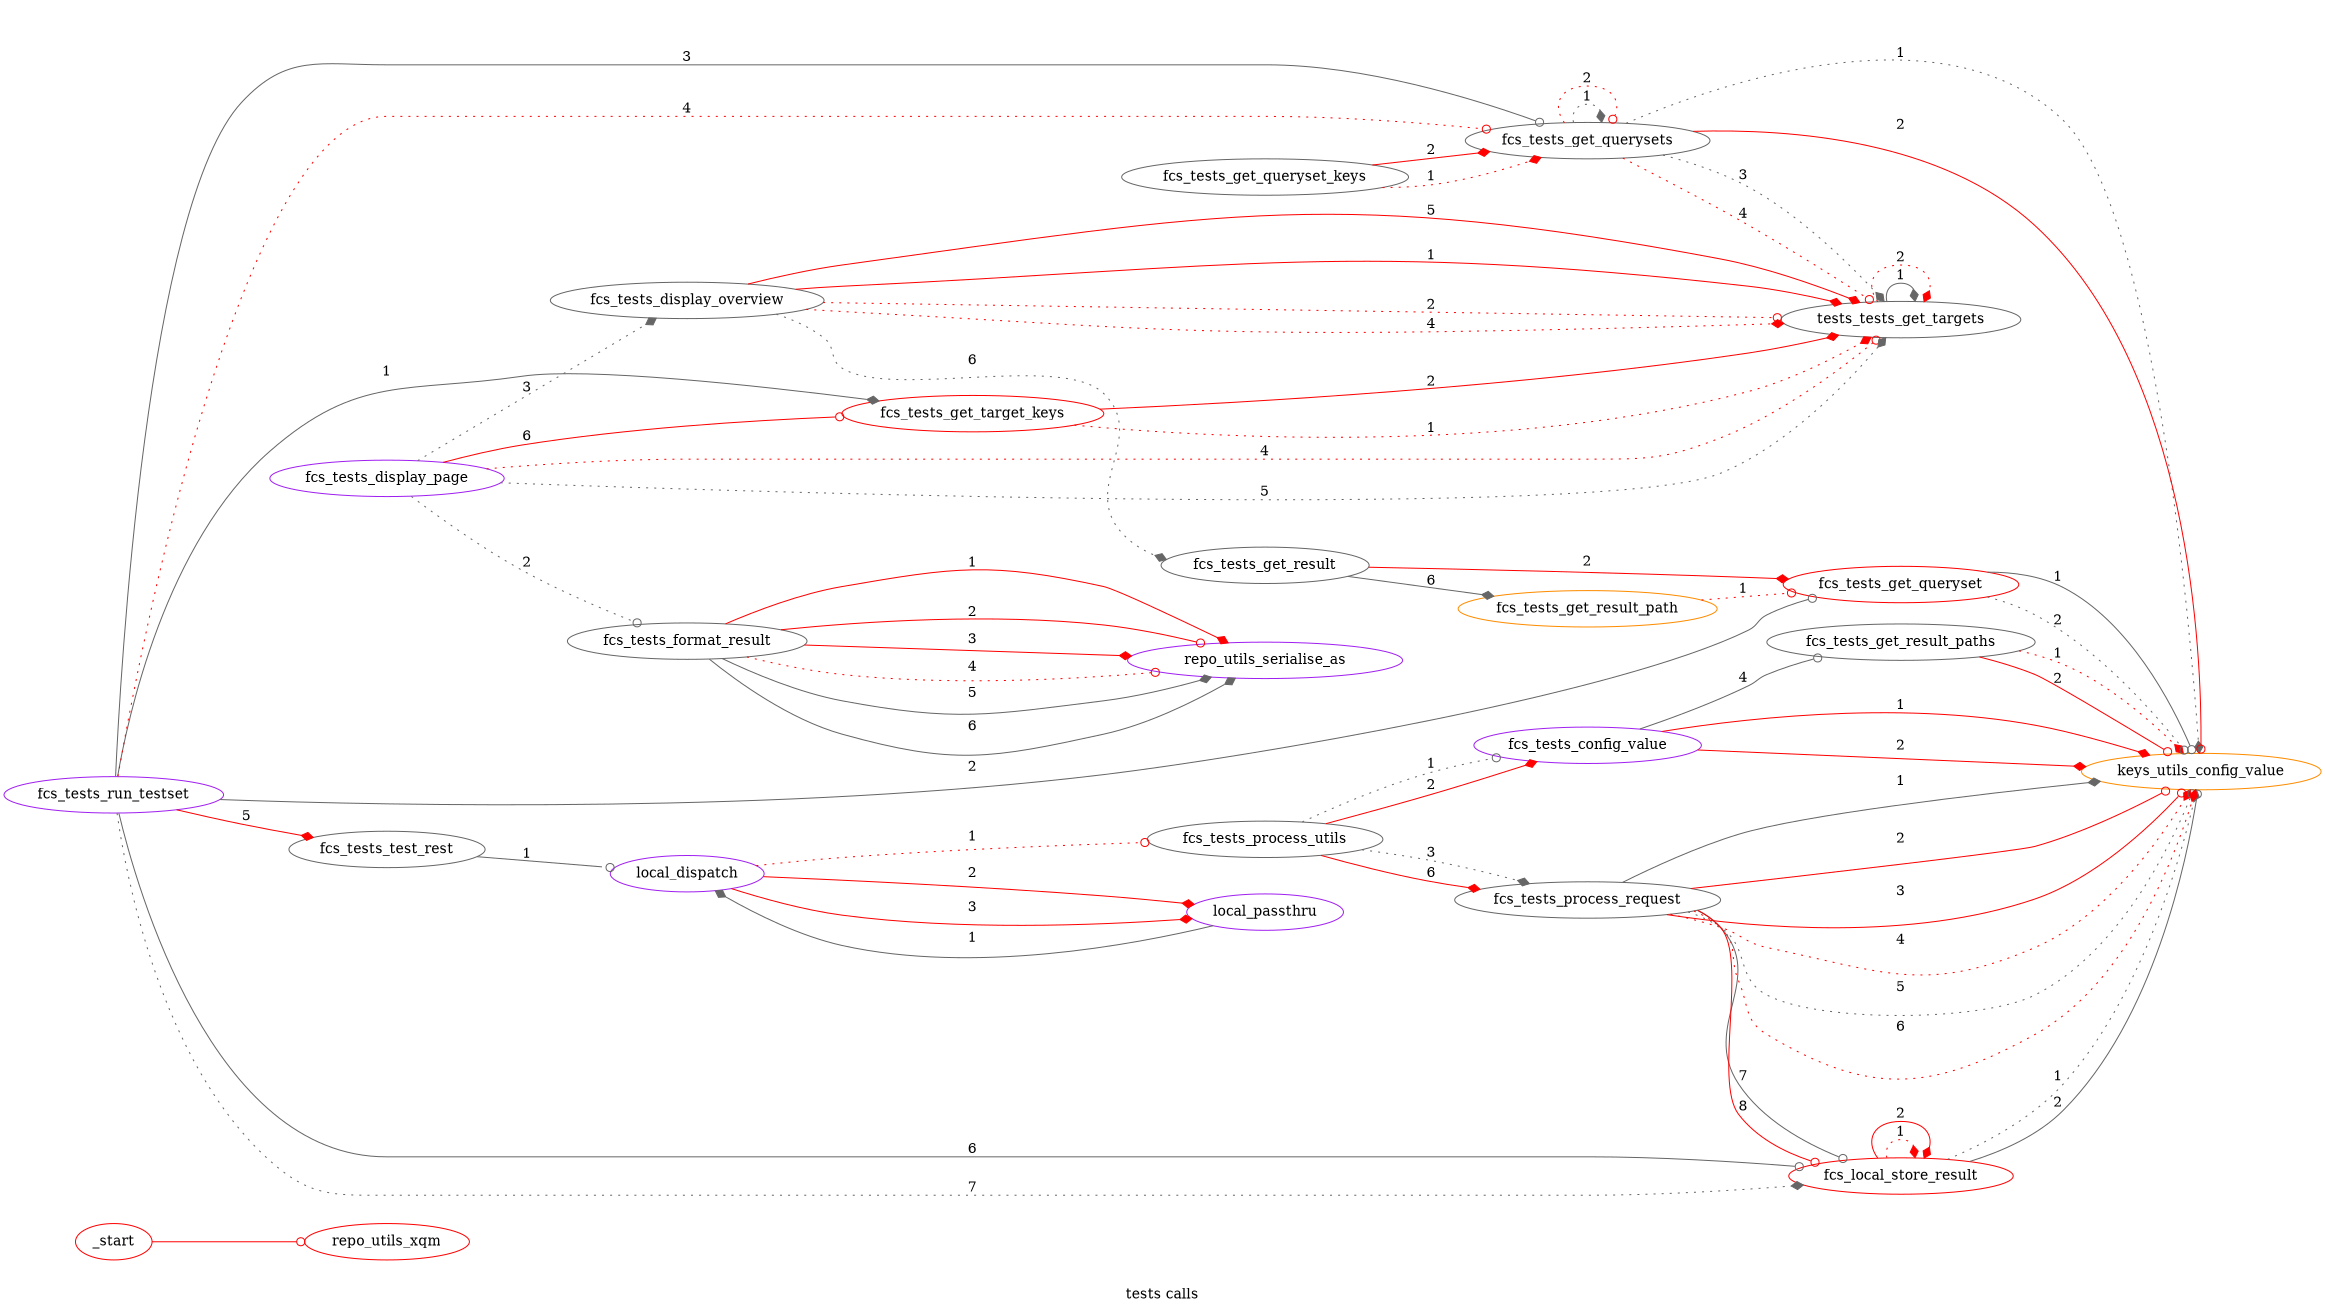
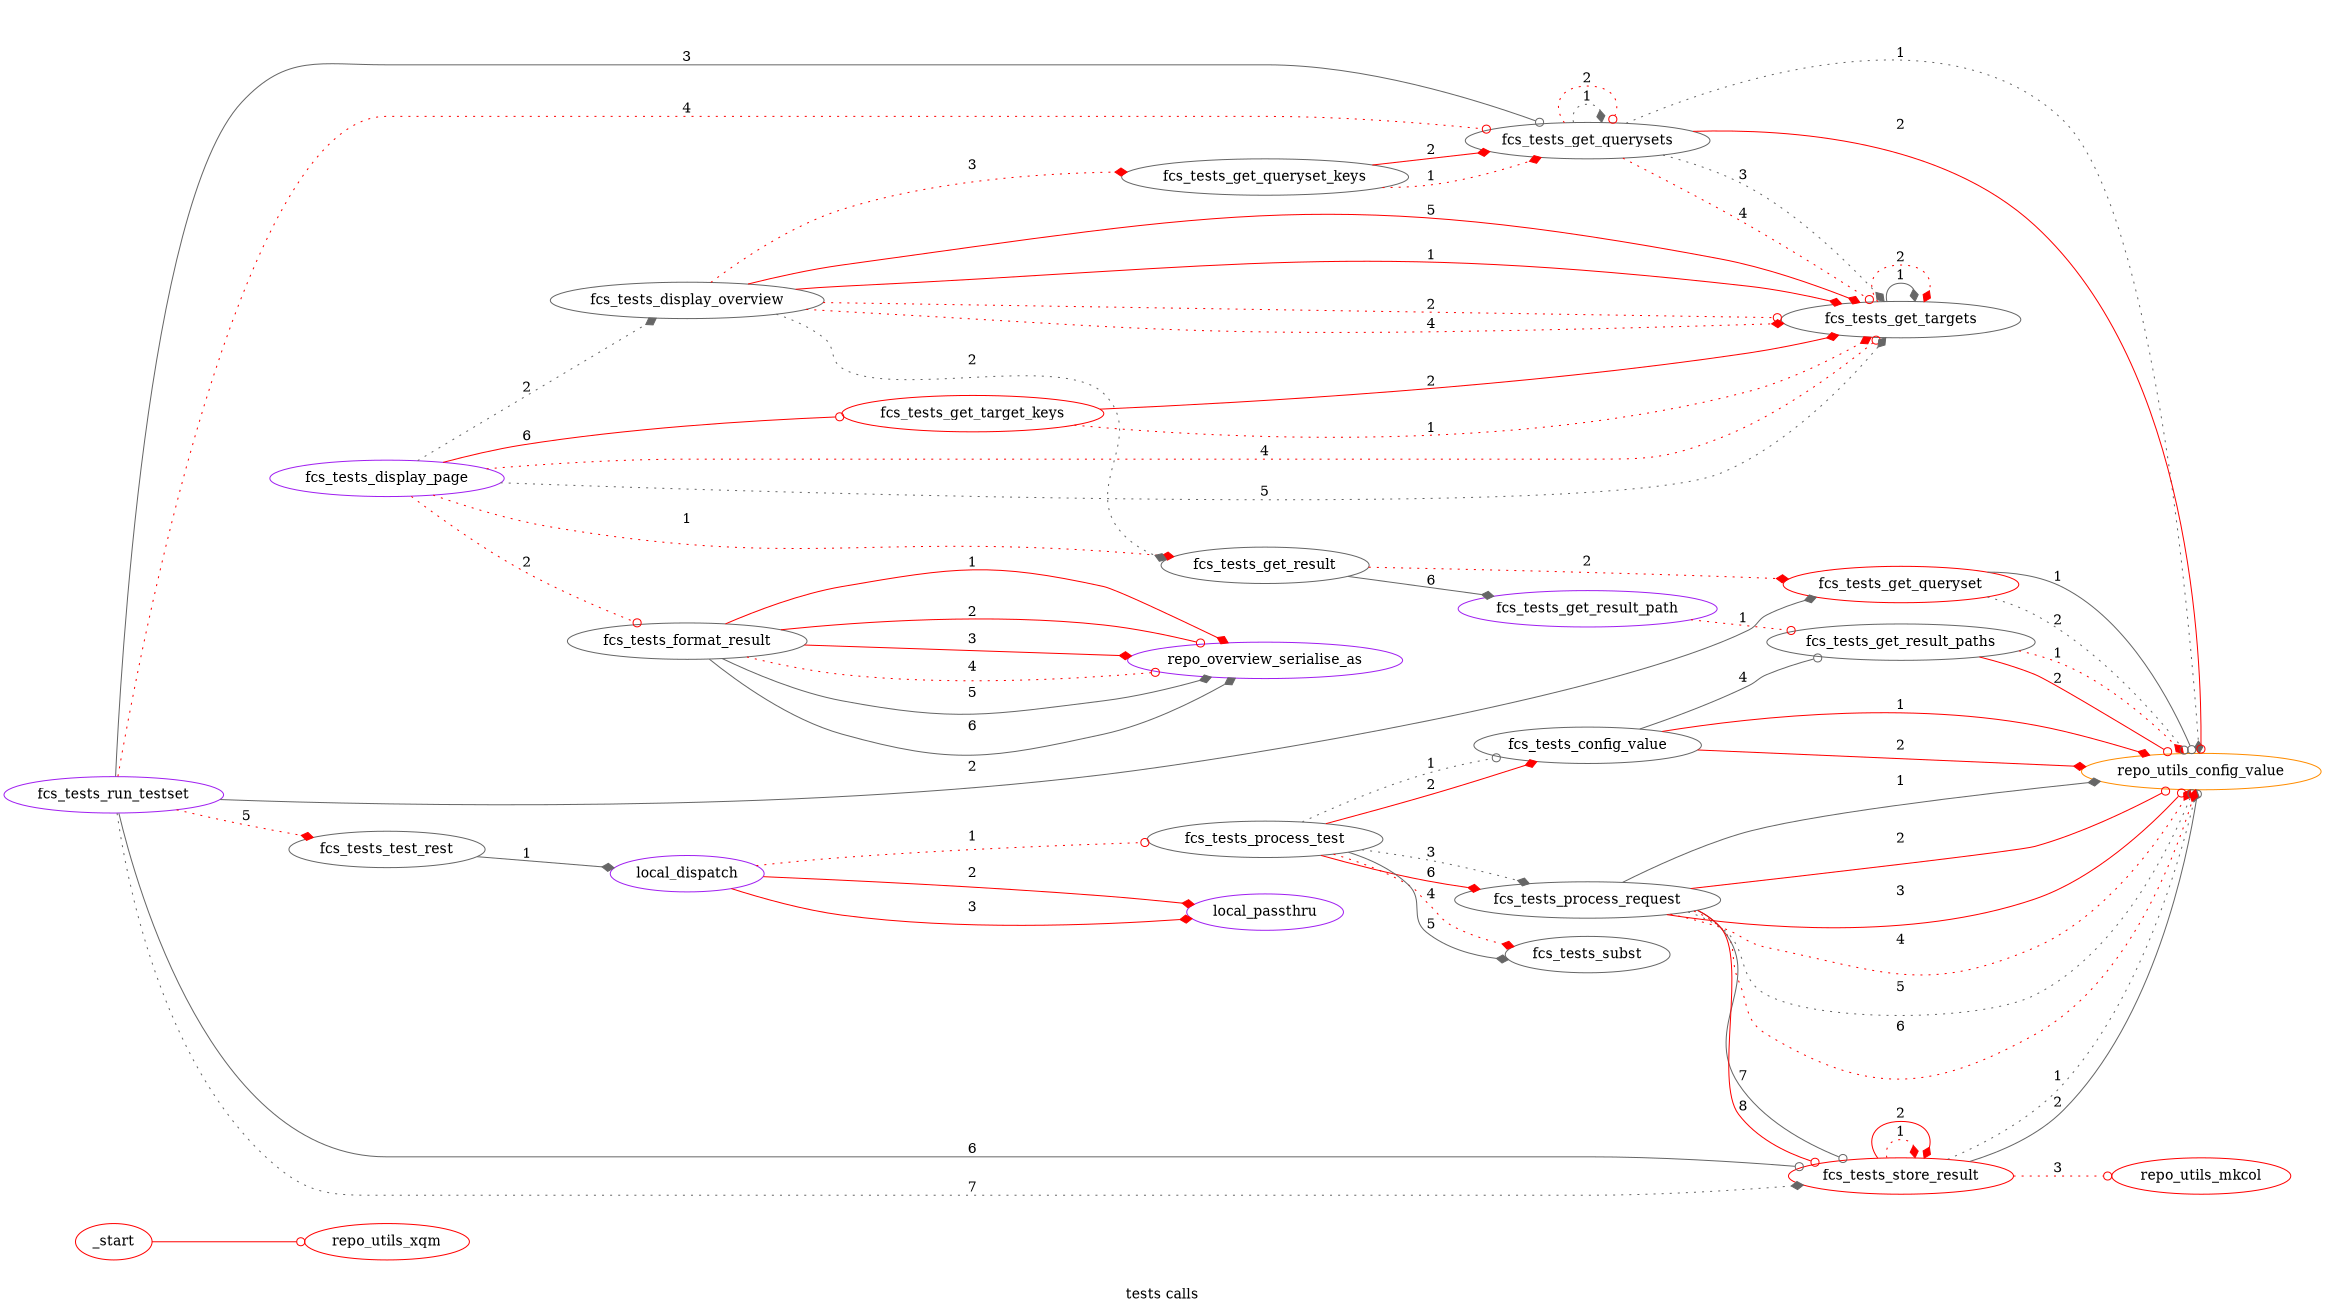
edge "fcs_tests_display_overview" -> "fcs_tests_get_queryset_keys": added, label "3"
node "tests_tests_get_targets": label "tests_tests_get_targets" -> "fcs_tests_get_targets"
edge "fcs_tests_display_overview" -> "fcs_tests_get_result": label "6" -> "2"
edge "fcs_tests_display_page" -> "fcs_tests_display_overview": label "3" -> "2"
edge "fcs_tests_run_testset" -> "fcs_tests_get_target_keys": removed, label "1"
edge "fcs_tests_display_page" -> "fcs_tests_get_result": added, label "1"
edge "fcs_tests_display_page" -> "fcs_tests_format_result": color gray40 -> red
edge "fcs_tests_get_result" -> "fcs_tests_get_queryset": style solid -> dotted
edge "fcs_tests_get_result_path" -> "fcs_tests_get_queryset": now "fcs_tests_get_result_path" -> "fcs_tests_get_result_paths"
node "fcs_tests_get_result_path": color darkorange -> purple
node "repo_utils_serialise_as": label "repo_utils_serialise_as" -> "repo_overview_serialise_as"
node "fcs_tests_config_value": color purple -> gray40
node "keys_utils_config_value": label "keys_utils_config_value" -> "repo_utils_config_value"
edge "fcs_tests_run_testset" -> "fcs_tests_get_queryset": arrowhead odot -> diamond
edge "fcs_tests_run_testset" -> "fcs_tests_test_rest": style solid -> dotted
node "fcs_tests_process_utils": label "fcs_tests_process_utils" -> "fcs_tests_process_test"
edge "fcs_tests_test_rest" -> "local_dispatch": arrowhead odot -> diamond
node "fcs_tests_subst": added
edge "local_passthru" -> "local_dispatch": removed, label "1"
node "fcs_local_store_result": label "fcs_local_store_result" -> "fcs_tests_store_result"
node "repo_utils_mkcol": added
